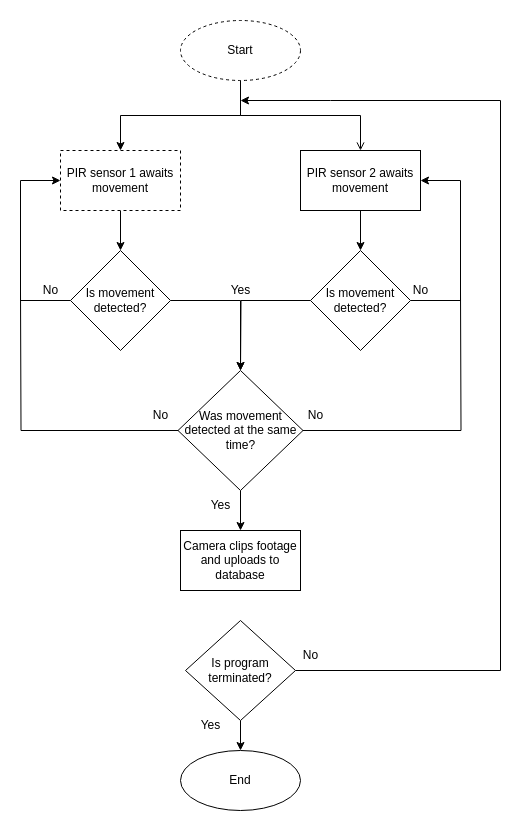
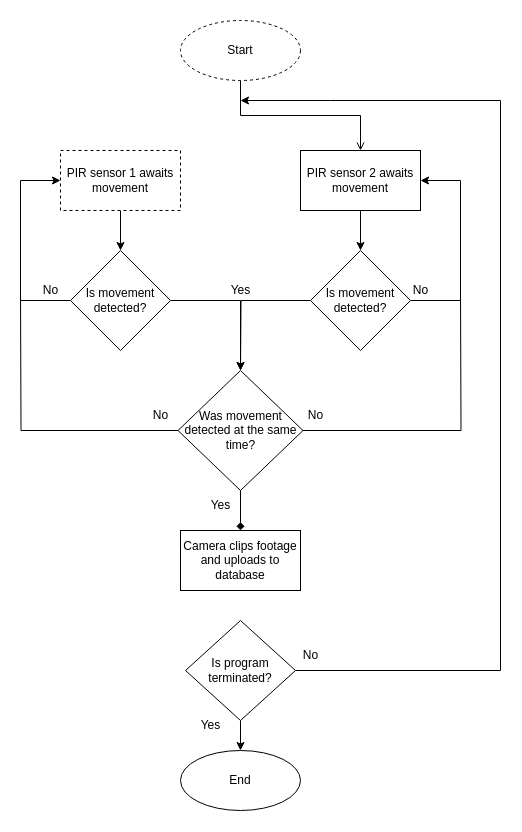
edge "Start" -> "PIR sensor 1 awaits movement": removed
edge "Was movement detected at the same time?" -> "Camera clips footage and uploads to database": arrowhead classic -> diamond
